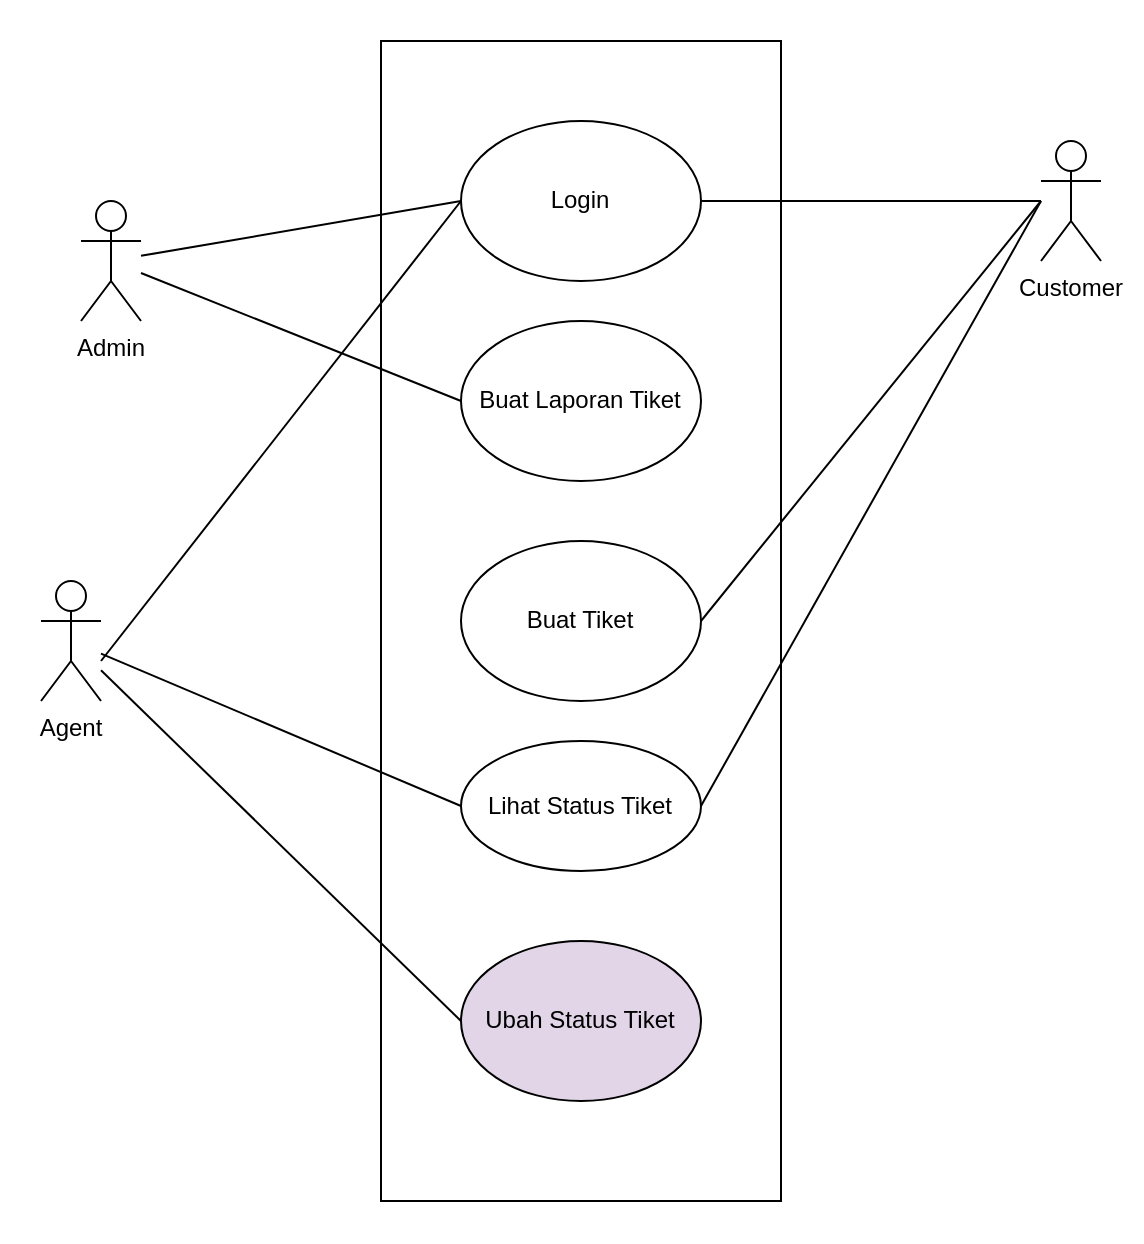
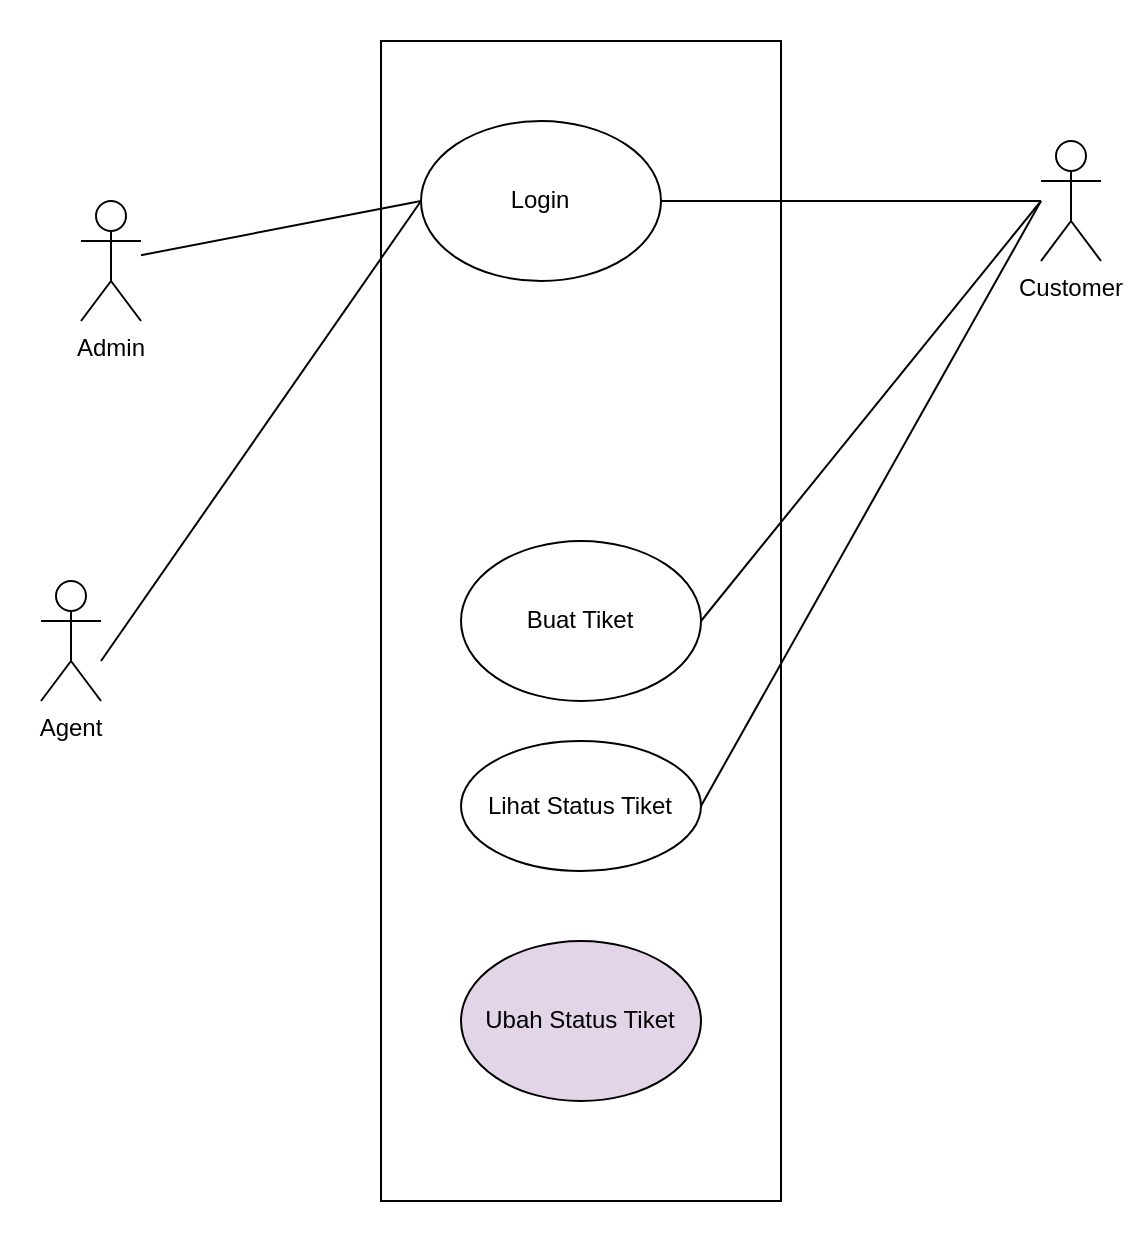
node "Login": moved (581, 201) -> (541, 201)
edge "Admin" -- "Buat Laporan Tiket": removed
node "Buat Laporan Tiket": removed
edge "Agent" -- "Lihat Status Tiket": removed
edge "Agent" -- "Ubah Status Tiket": removed
